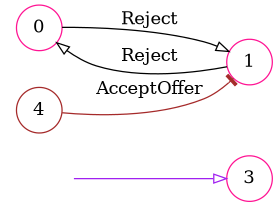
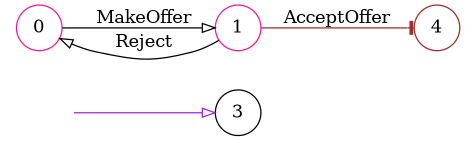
edge "0" -> "1": label "Reject" -> "MakeOffer"
edge "4" -> "1": reversed
node "3": color deeppink -> black
